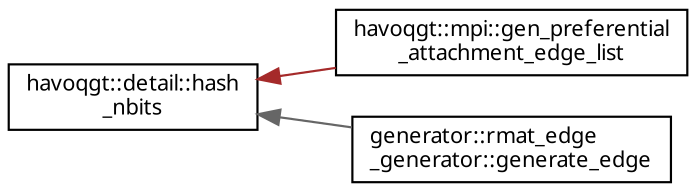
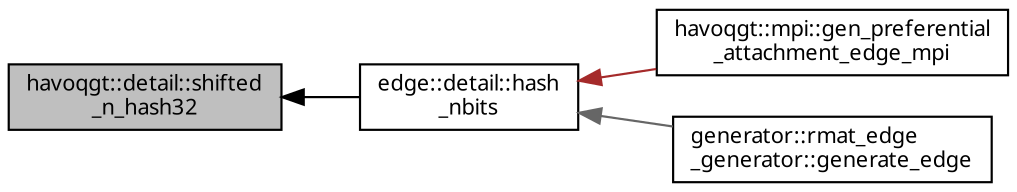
node "havoqgt::mpi::gen_preferential _attachment_edge_list": label "havoqgt::mpi::gen_preferential _attachment_edge_list" -> "havoqgt::mpi::gen_preferential _attachment_edge_mpi"
node "havoqgt::detail::hash _nbits": label "havoqgt::detail::hash _nbits" -> "edge::detail::hash _nbits"
node "havoqgt::detail::shifted _n_hash32": added
